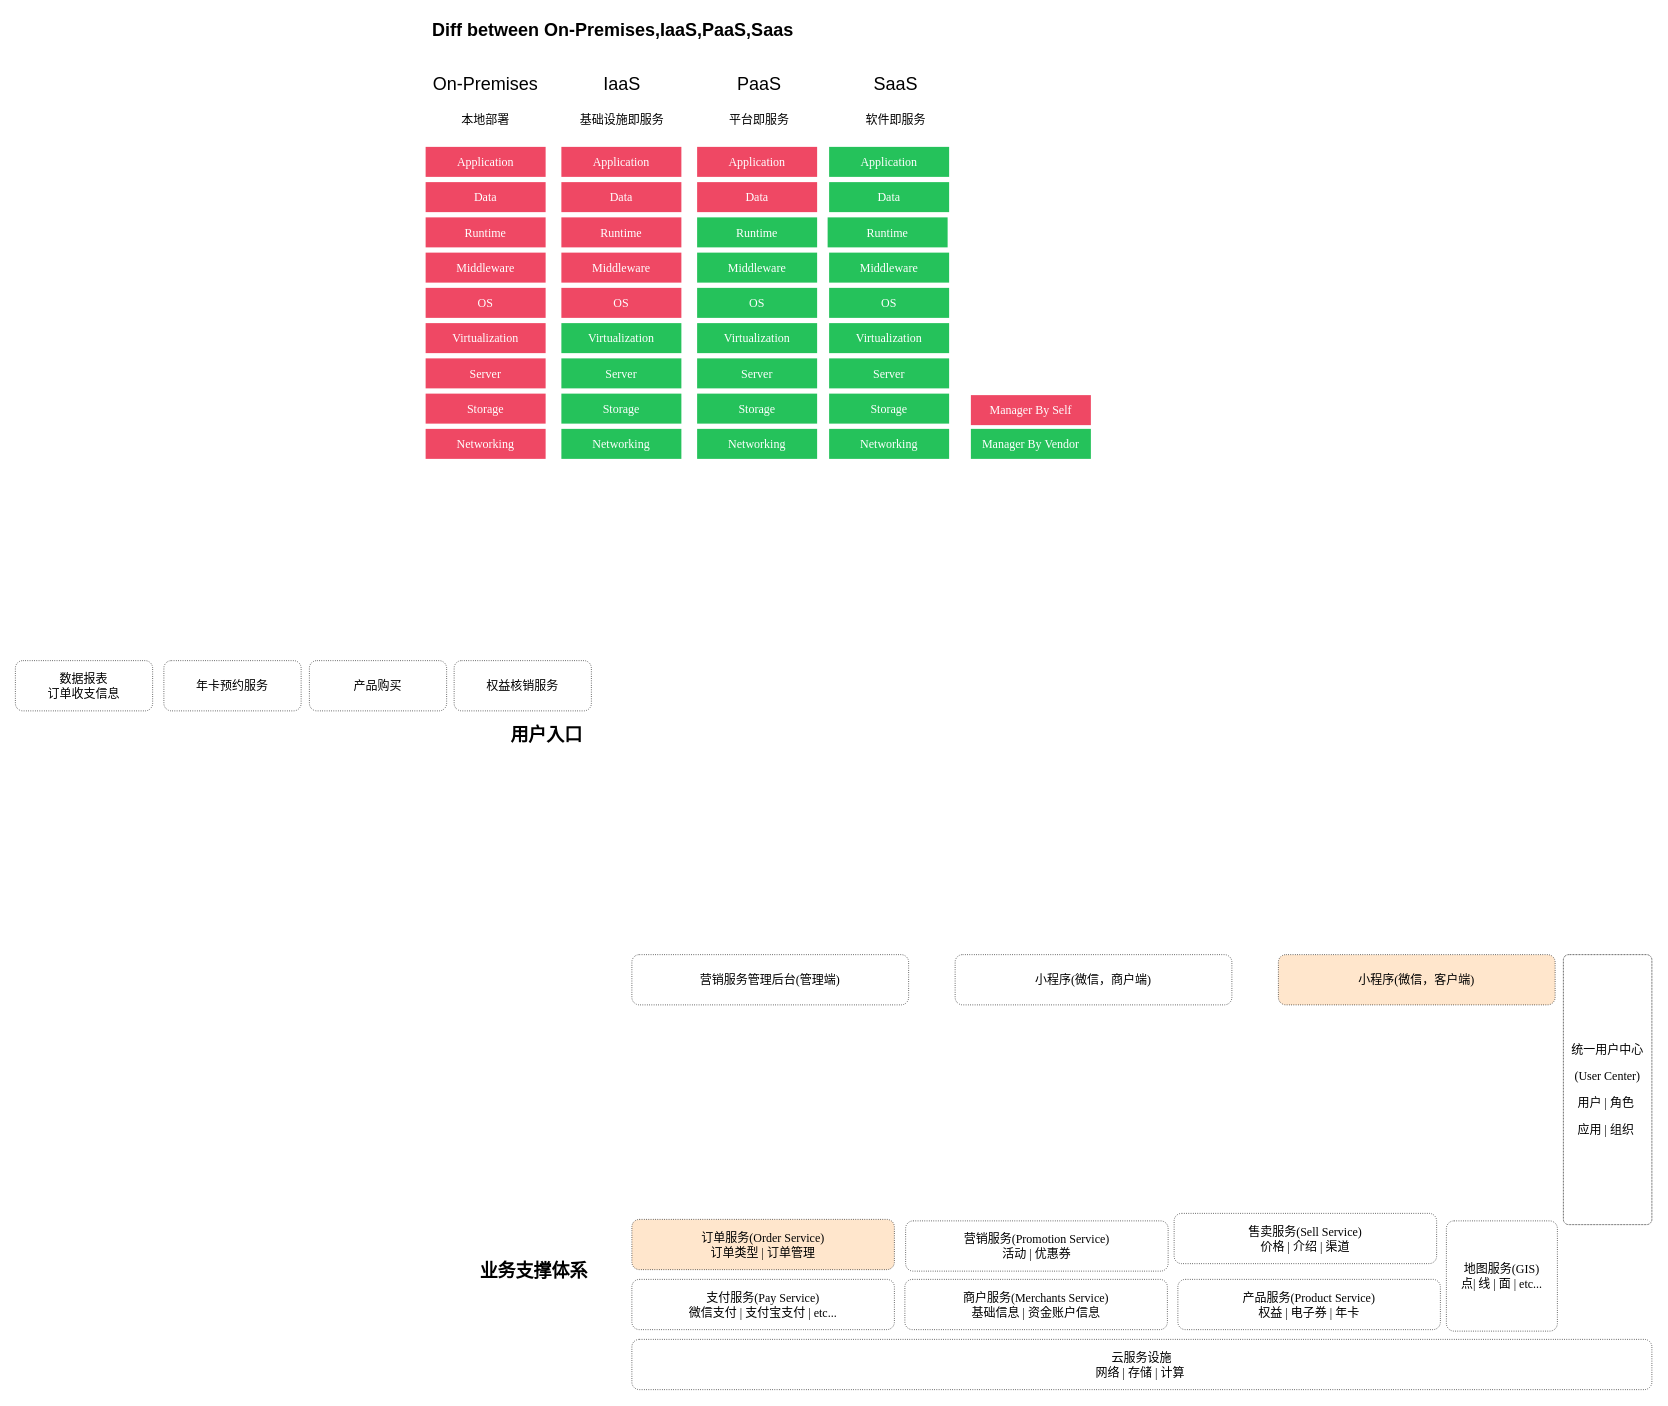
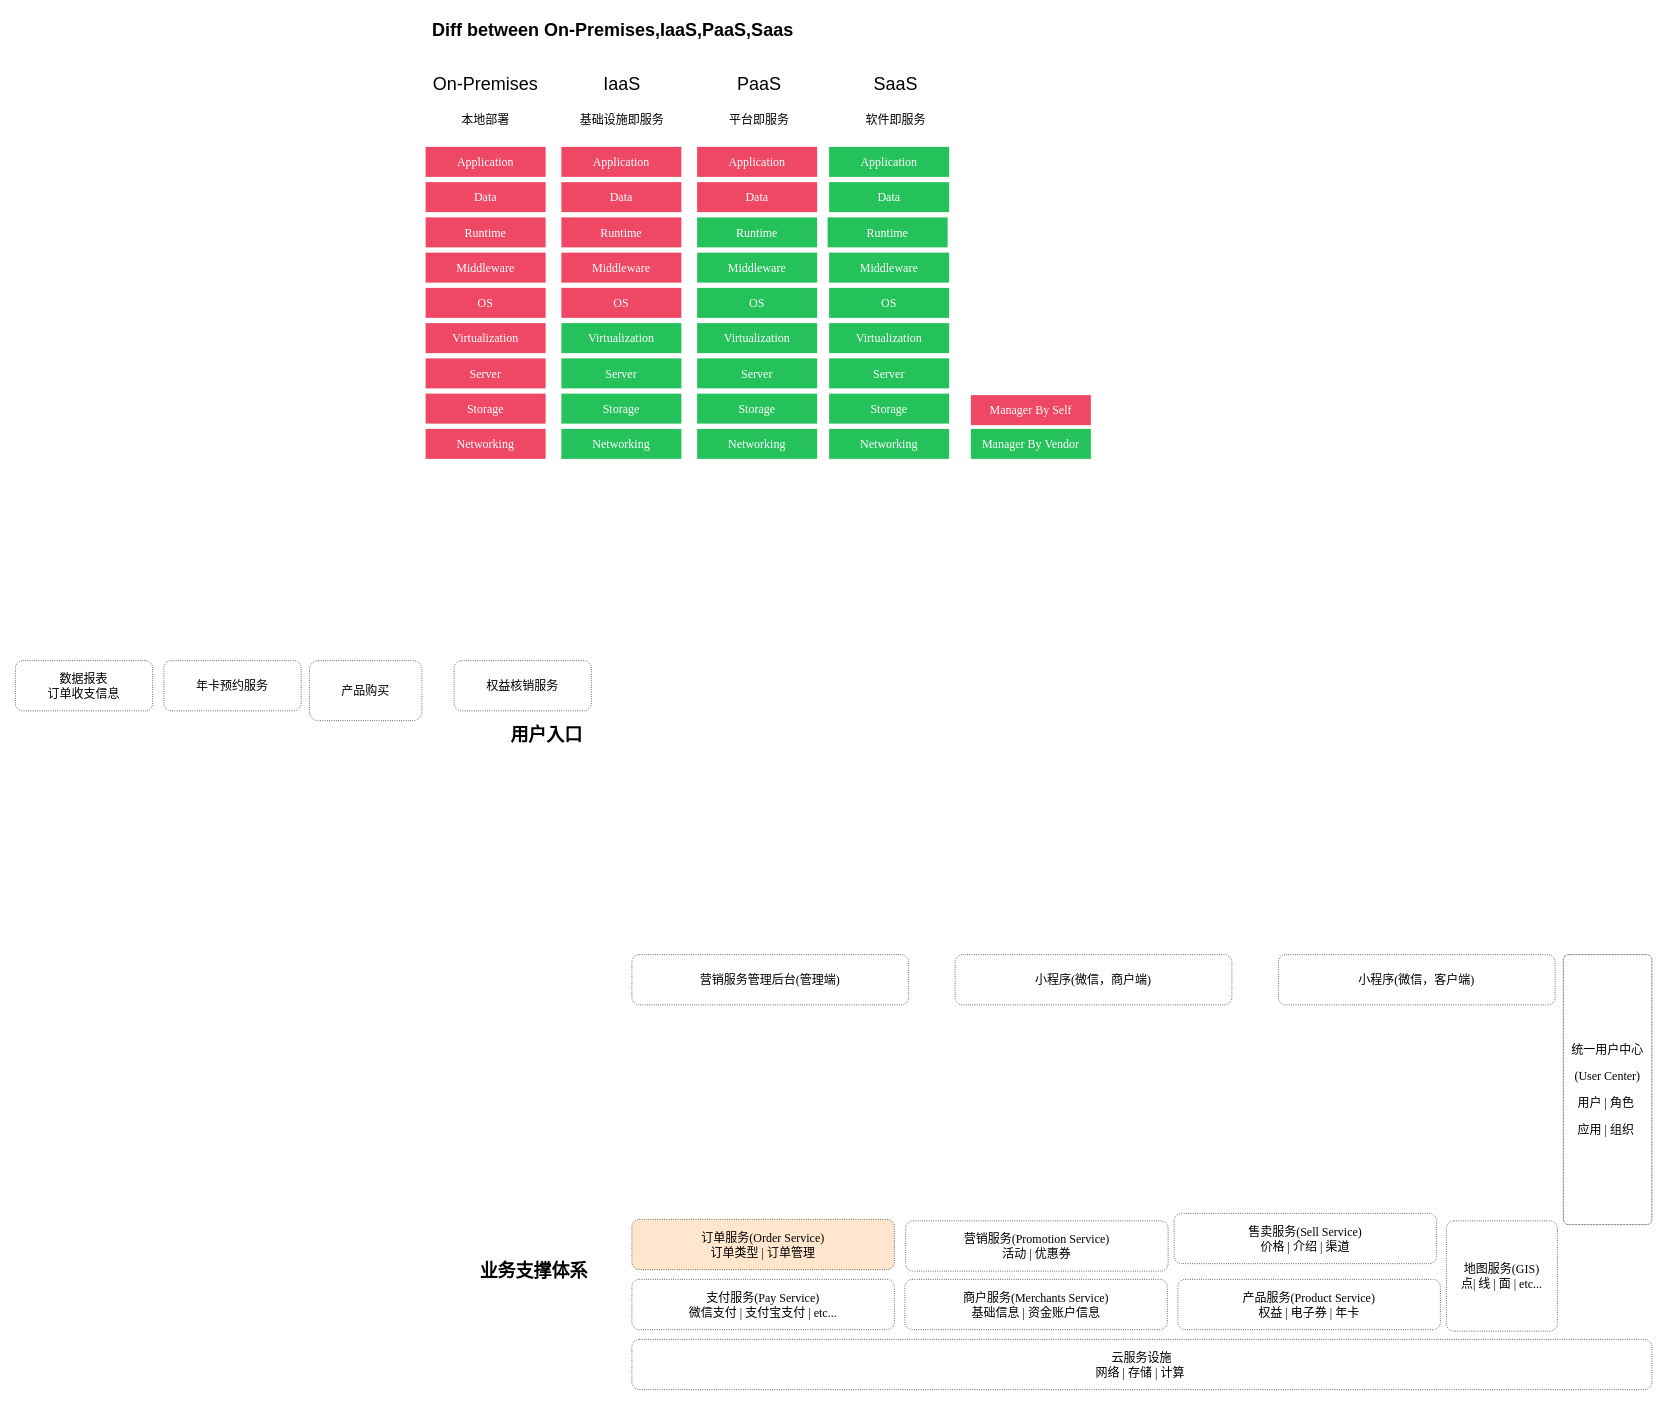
node "产品购买": size 137x50 -> 113x60
node "小程序(微信，客户端)": fillcolor #ffe6cc -> #ffffff
